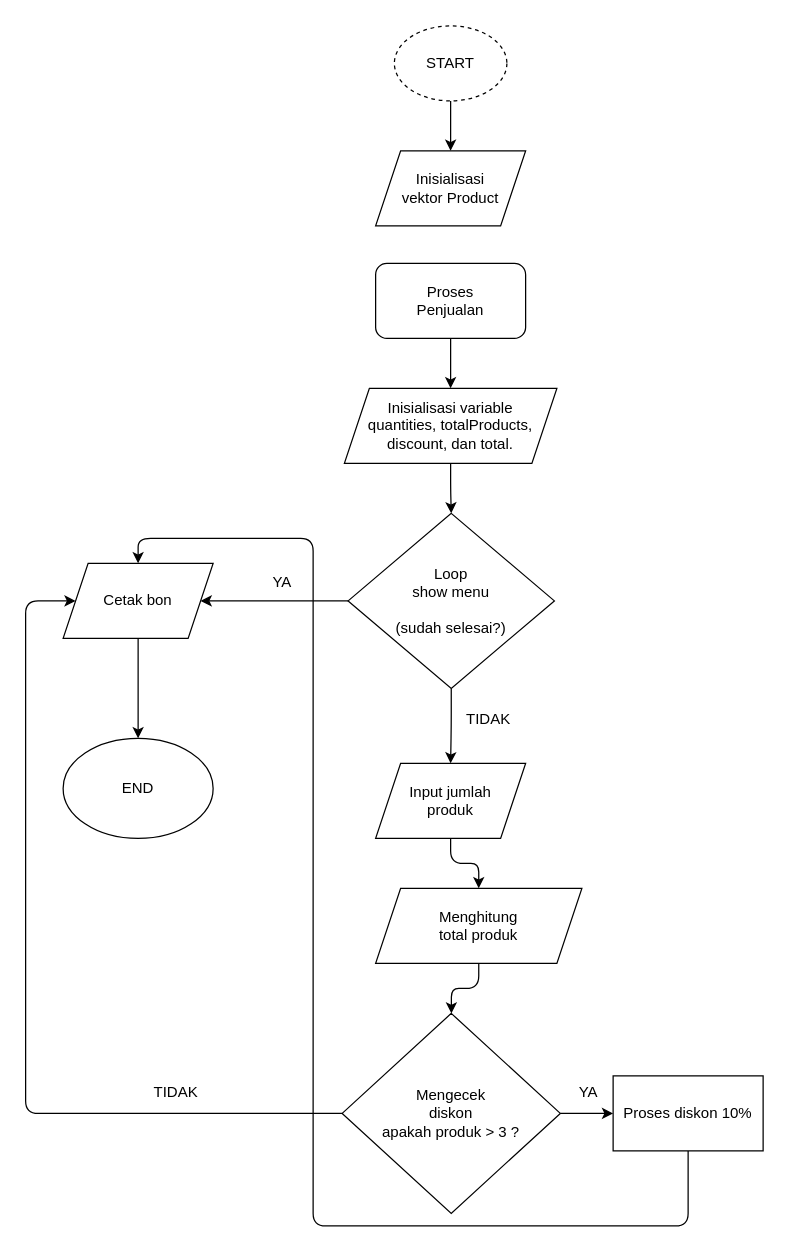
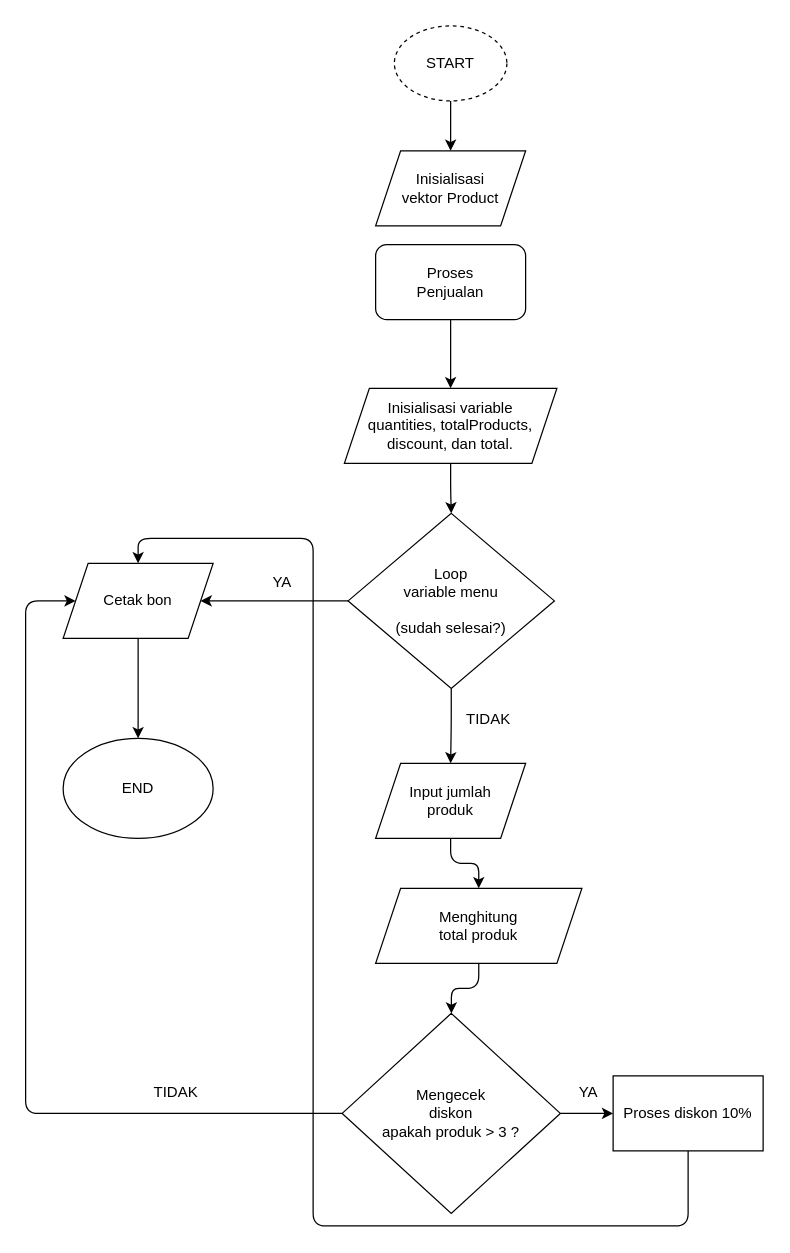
node "Proses Penjualan": moved (451, 301) -> (451, 282)
node "Loop show menu (sudah selesai?)": label "Loop show menu (sudah selesai?)" -> "Loop variable menu (sudah selesai?)"
